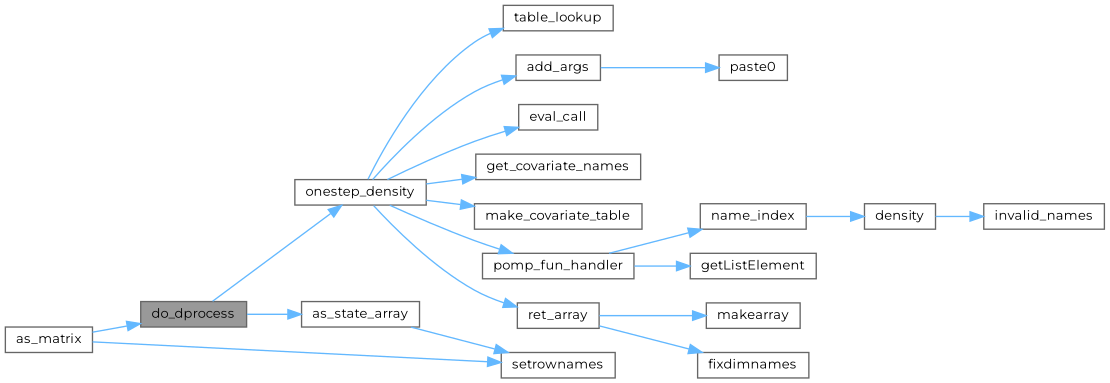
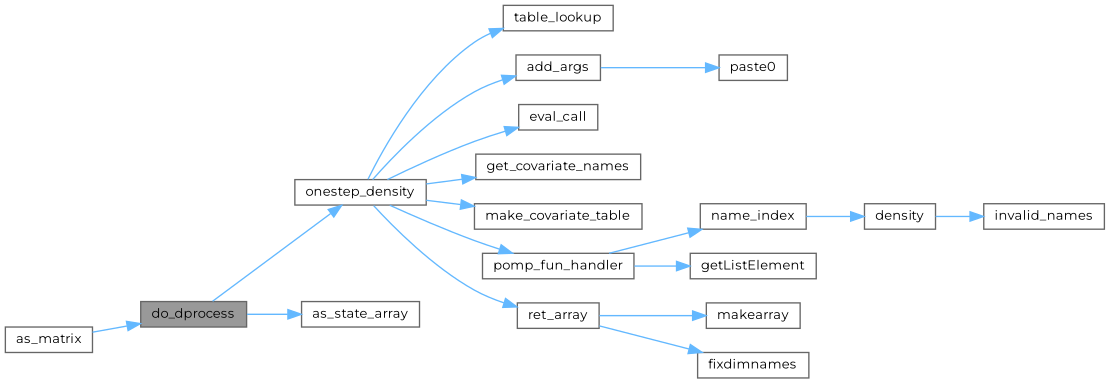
node "setrownames": removed
